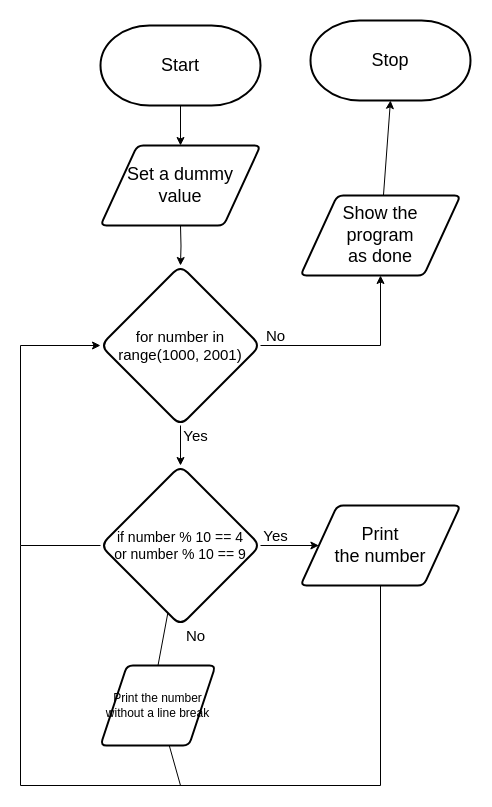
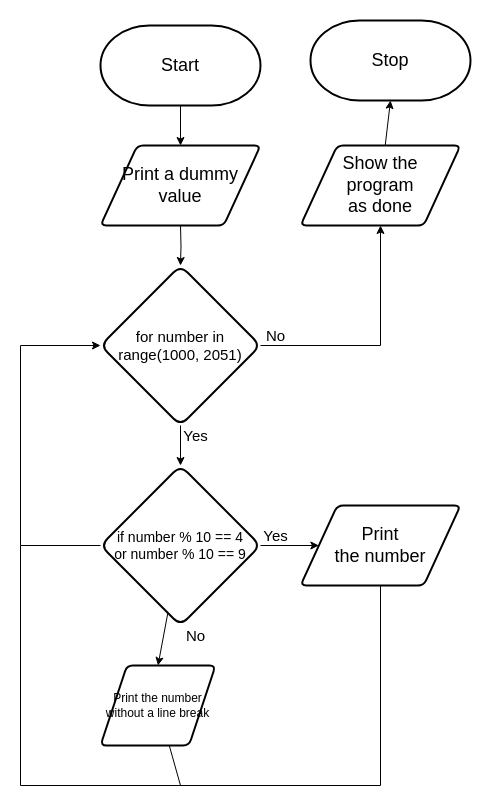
node "Set a dummy value": label "Set a dummy value" -> "Print a dummy value"
node "Show the program as done": moved (381, 236) -> (381, 186)
node "for number in range(1000, 2001)": label "for number in range(1000, 2001)" -> "for number in range(1000, 2051)"
edge "if number % 10 == 4or number % 10 == 9" -- "Print the number without a line break": arrowhead none -> classic
